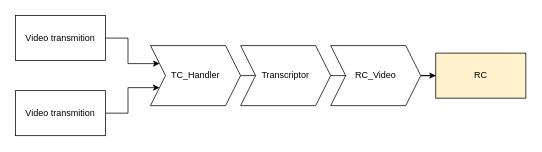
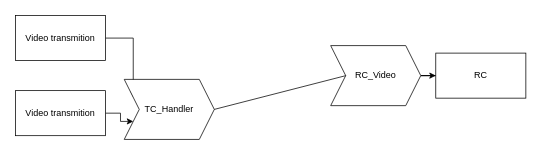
node "TC_Handler": moved (195, 75) -> (169, 109)
node "Transcriptor": removed
node "RC": fillcolor #fff2cc -> #ffffff
